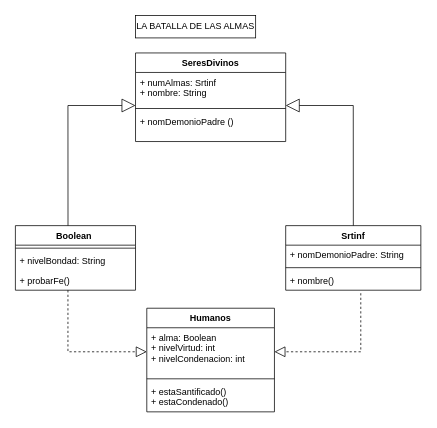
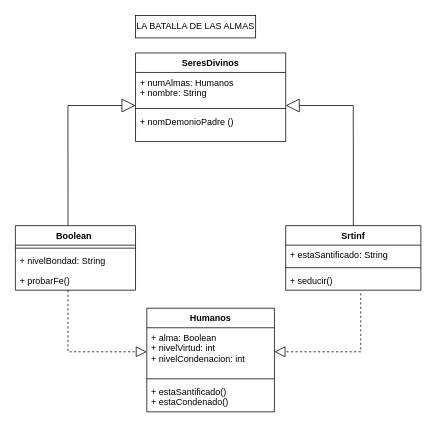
node "+ numAlmas: Srtinf + nombre: String": label "+ numAlmas: Srtinf + nombre: String" -> "+ numAlmas: Humanos + nombre: String"
node "+ nomDemonioPadre: String": label "+ nomDemonioPadre: String" -> "+ estaSantificado: String"
node "+ nombre()": label "+ nombre()" -> "+ seducir()"
